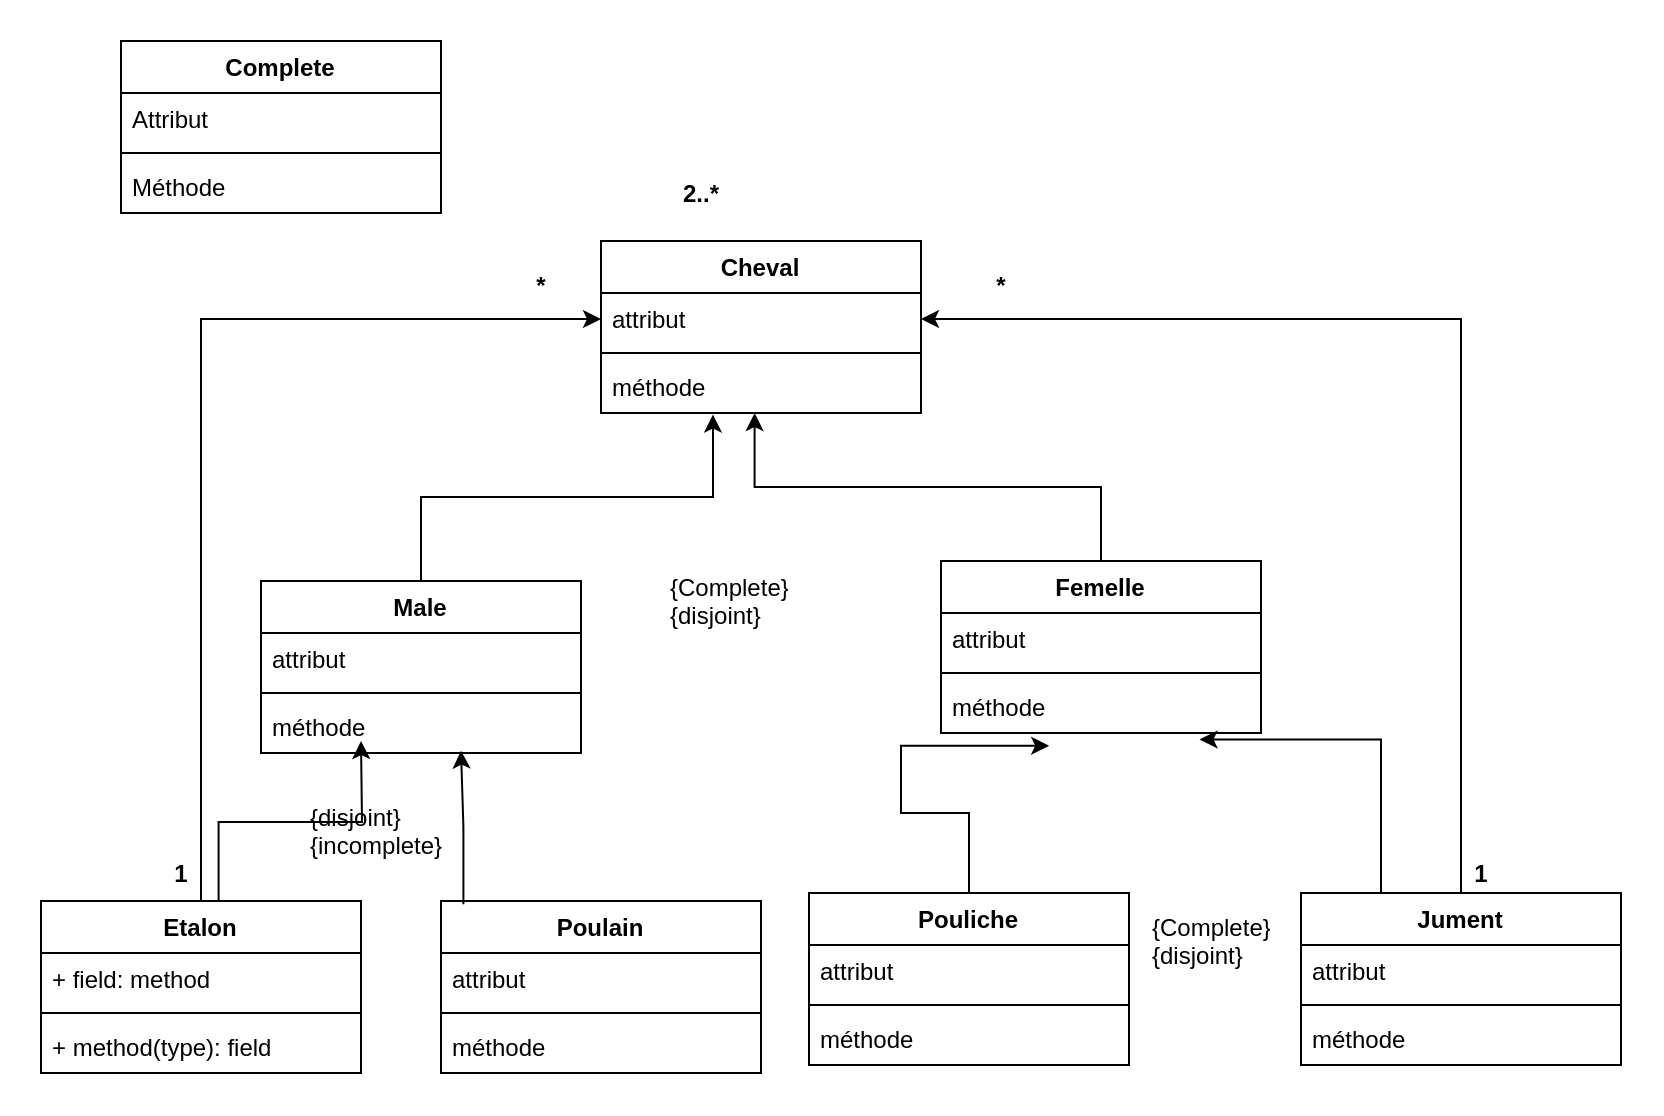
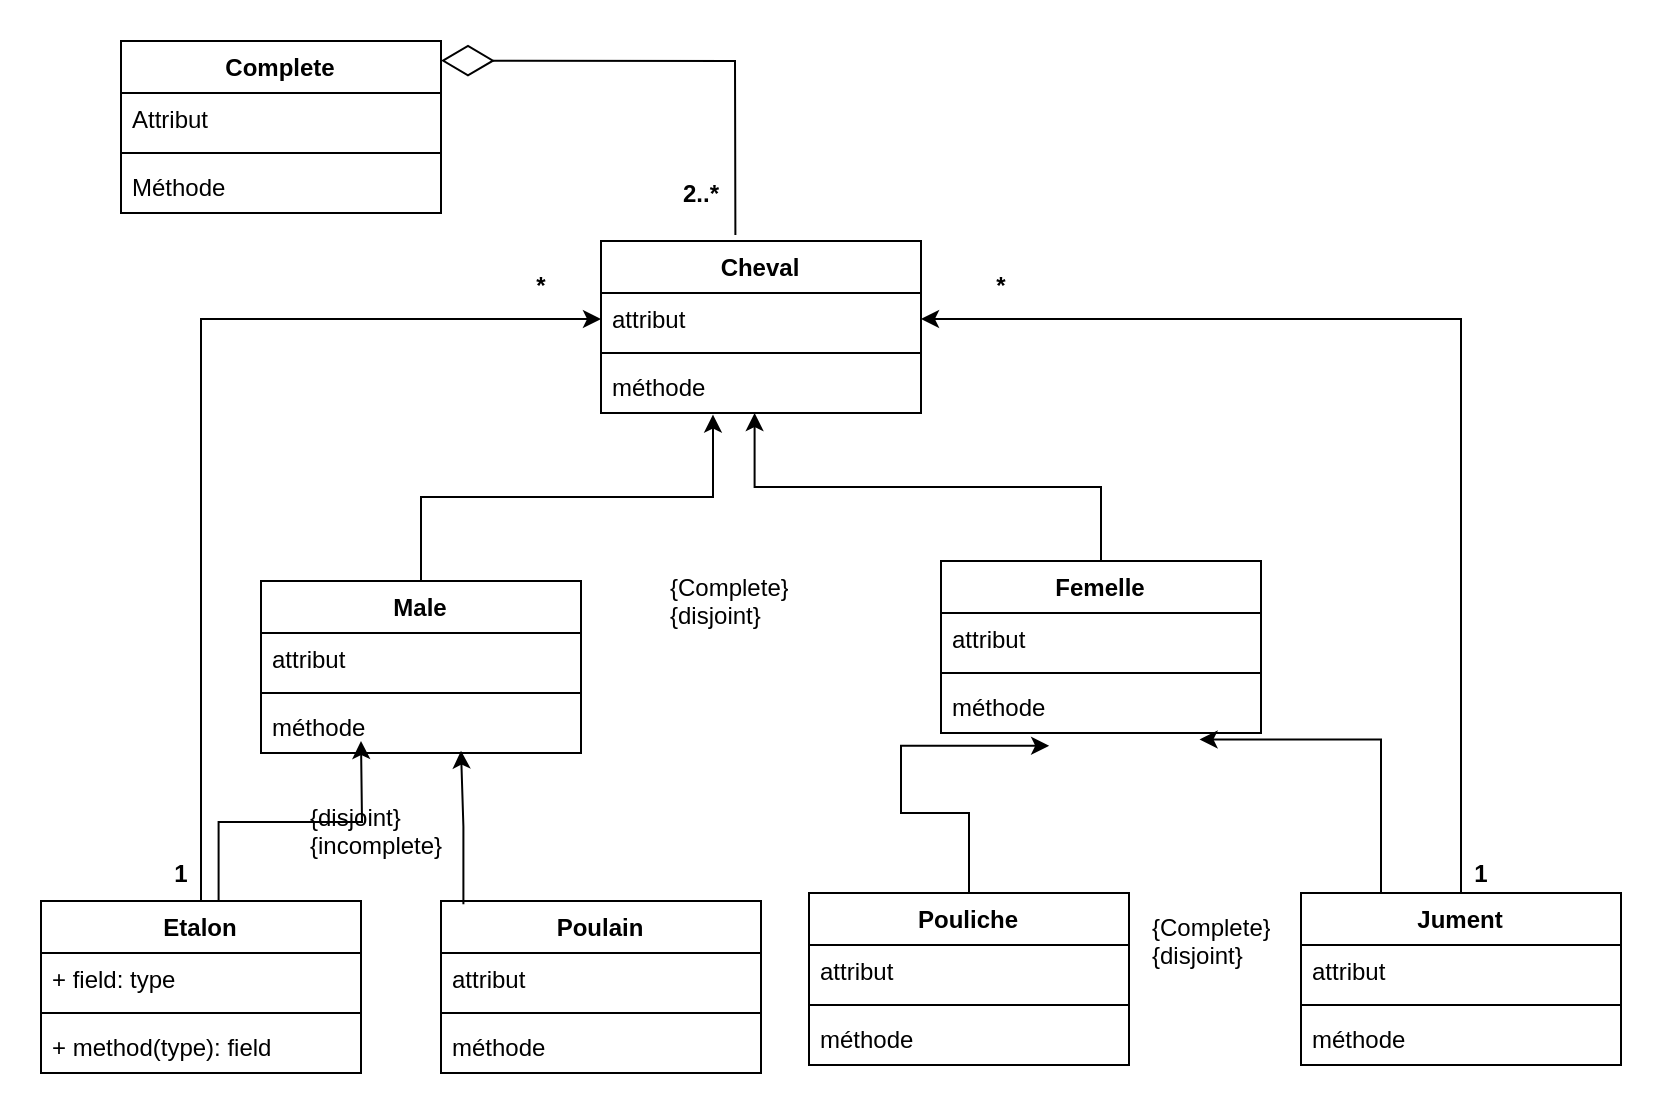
edge "Cheval" -> "Complete": added
node "+ field: method": label "+ field: method" -> "+ field: type"
